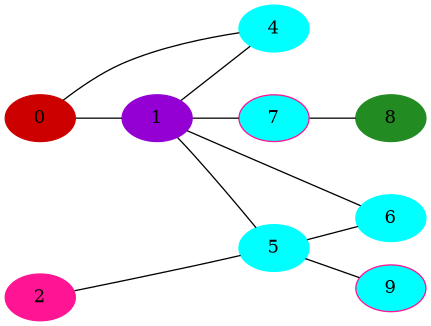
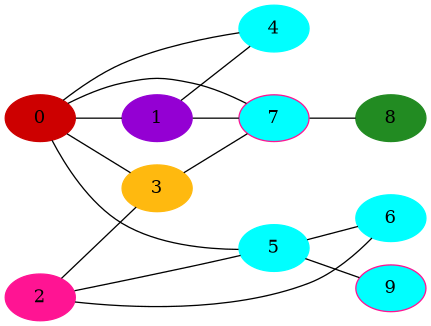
edge "0" -- "7": added
edge "1" -- "6": now "2" -- "6"
edge "1" -- "5": now "0" -- "5"
node "3": added
